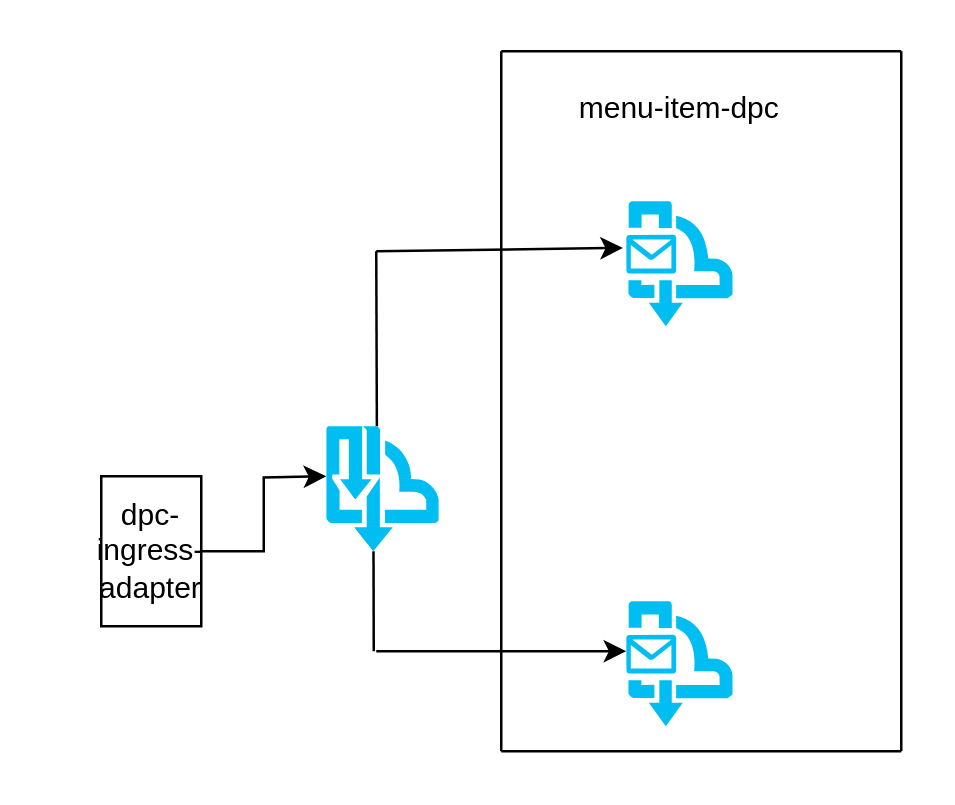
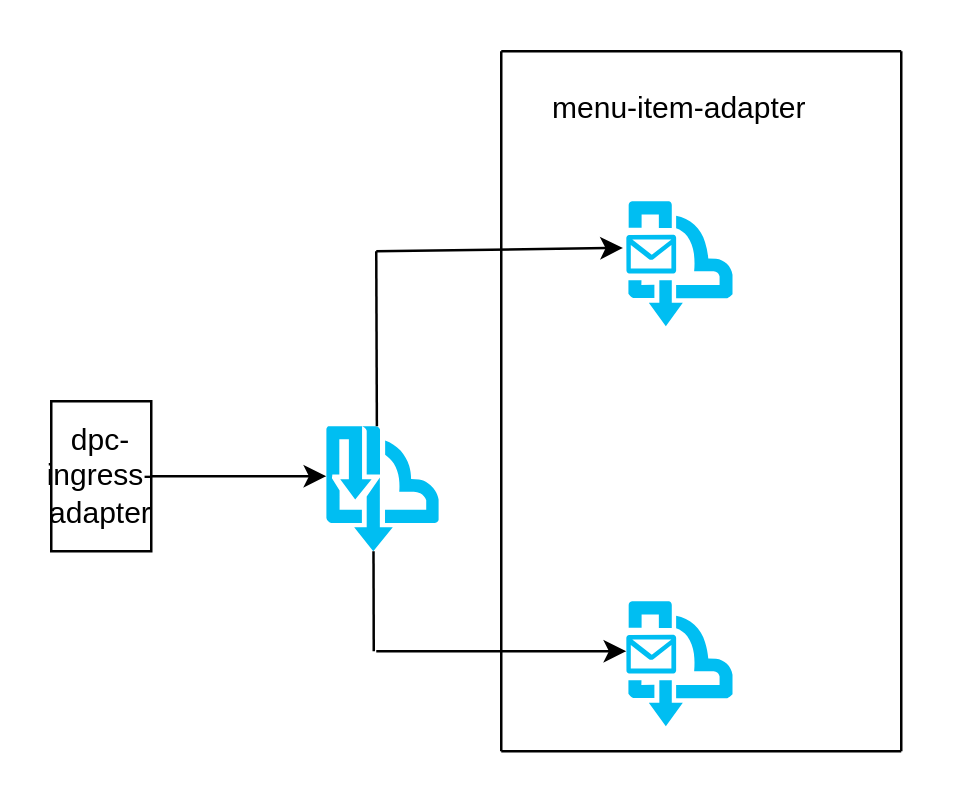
node "menu-item-dpc": label "menu-item-dpc" -> "menu-item-adapter"
node "dpc-ingress-adapter": moved (151, 551) -> (101, 476)
